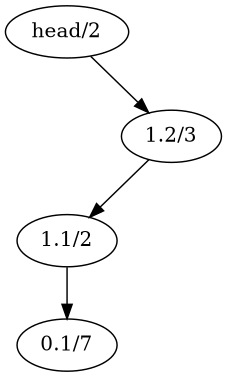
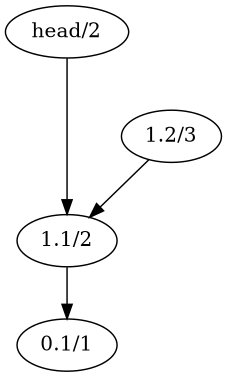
edge "head/2" -> "1.2/3": now "head/2" -> "1.1/2"
node "0.1/7": label "0.1/7" -> "0.1/1"
